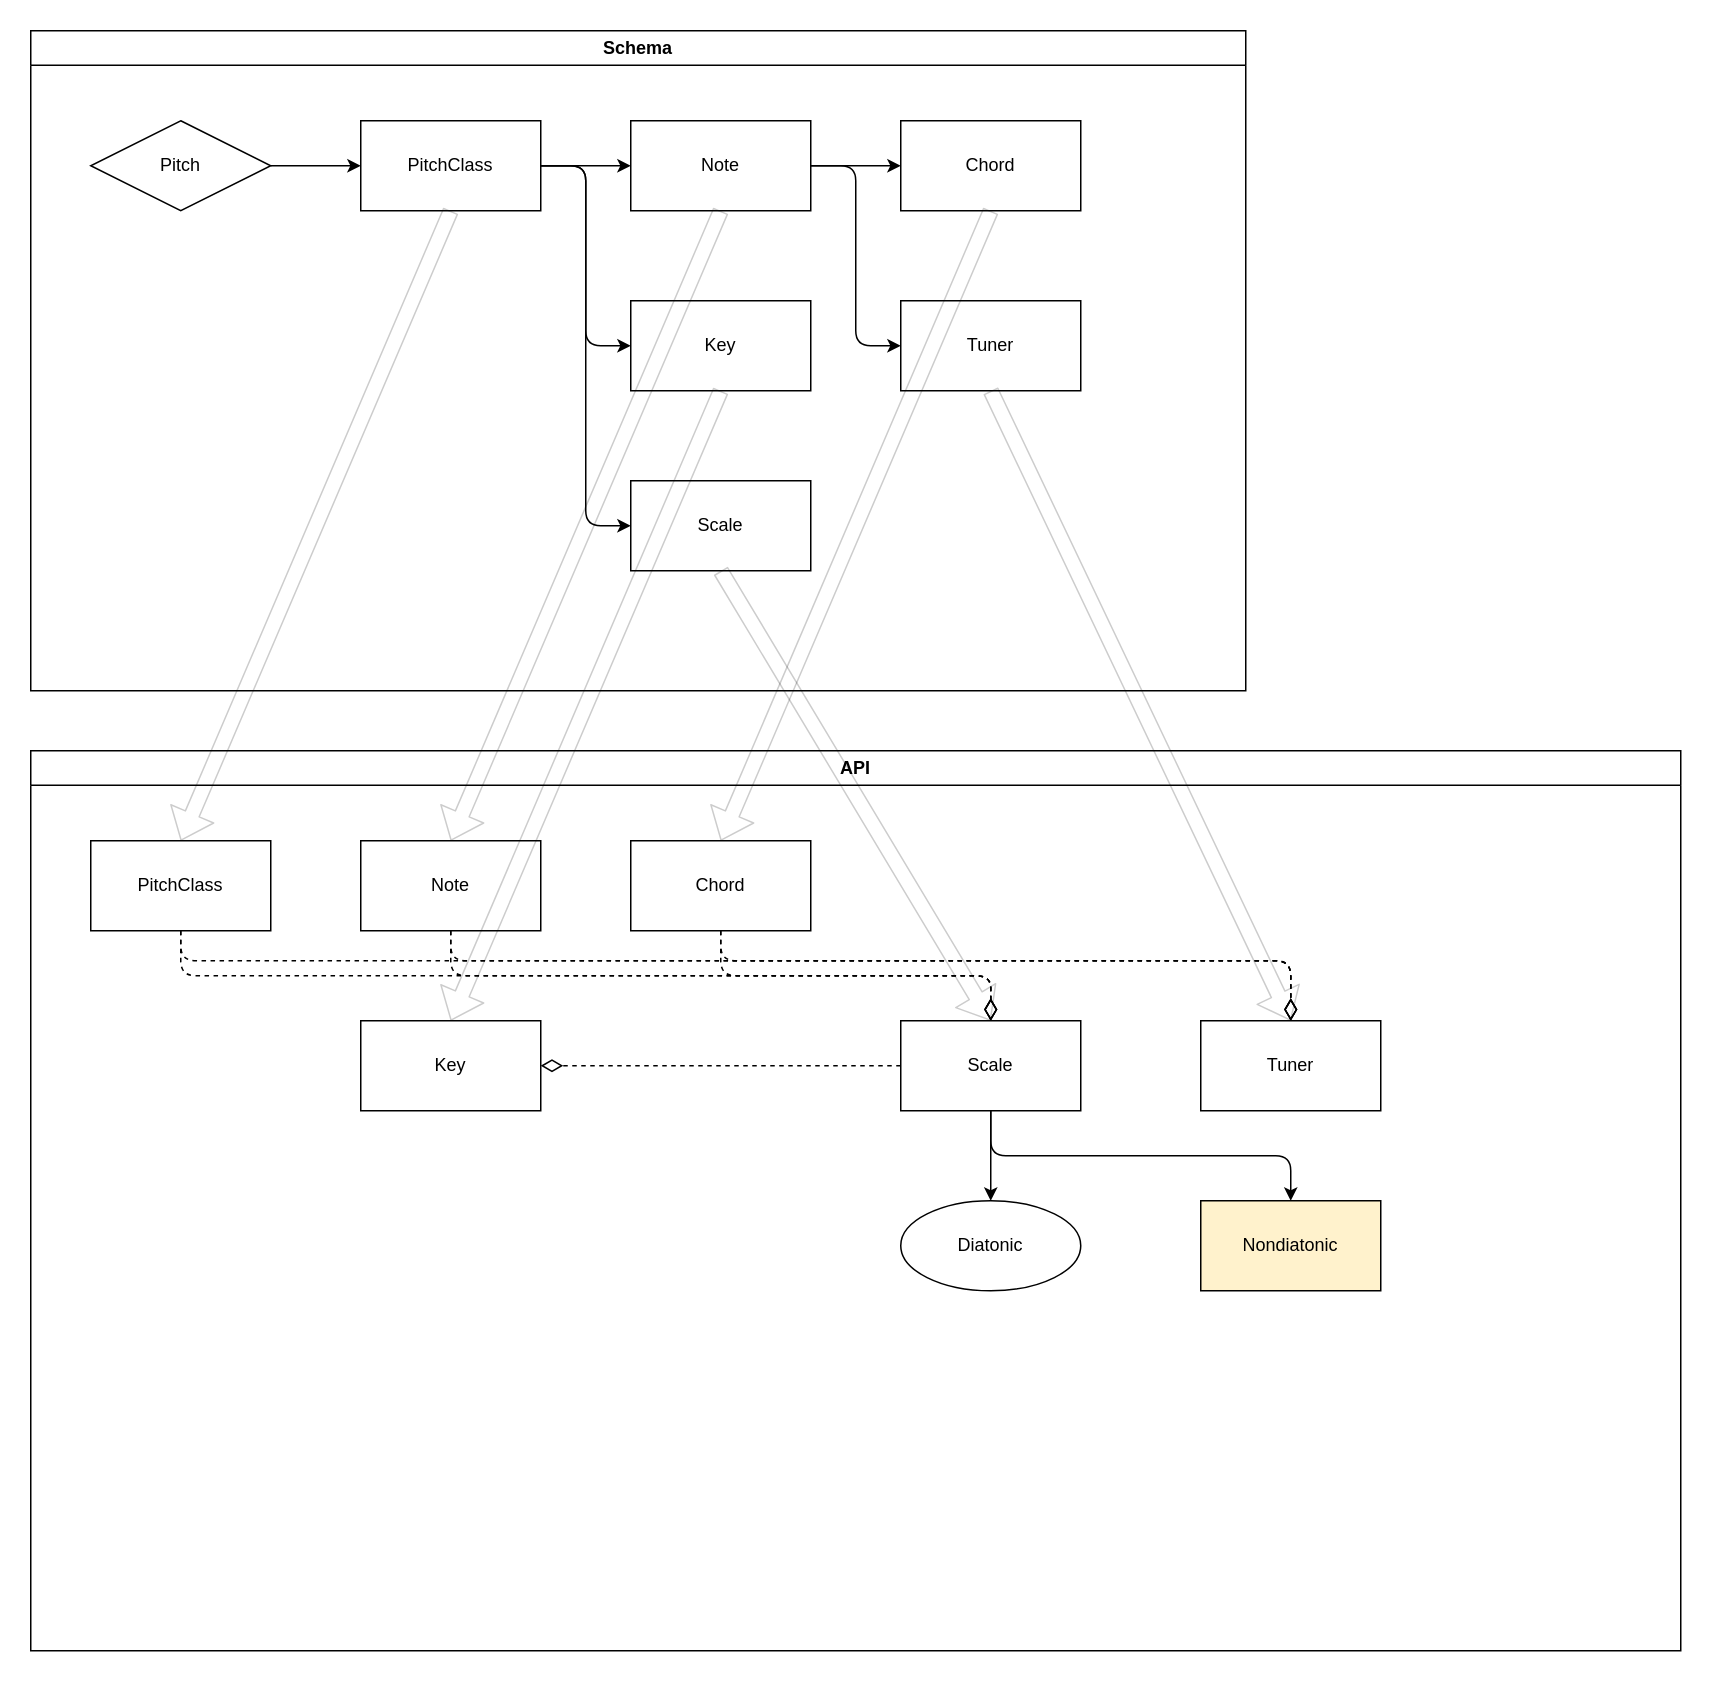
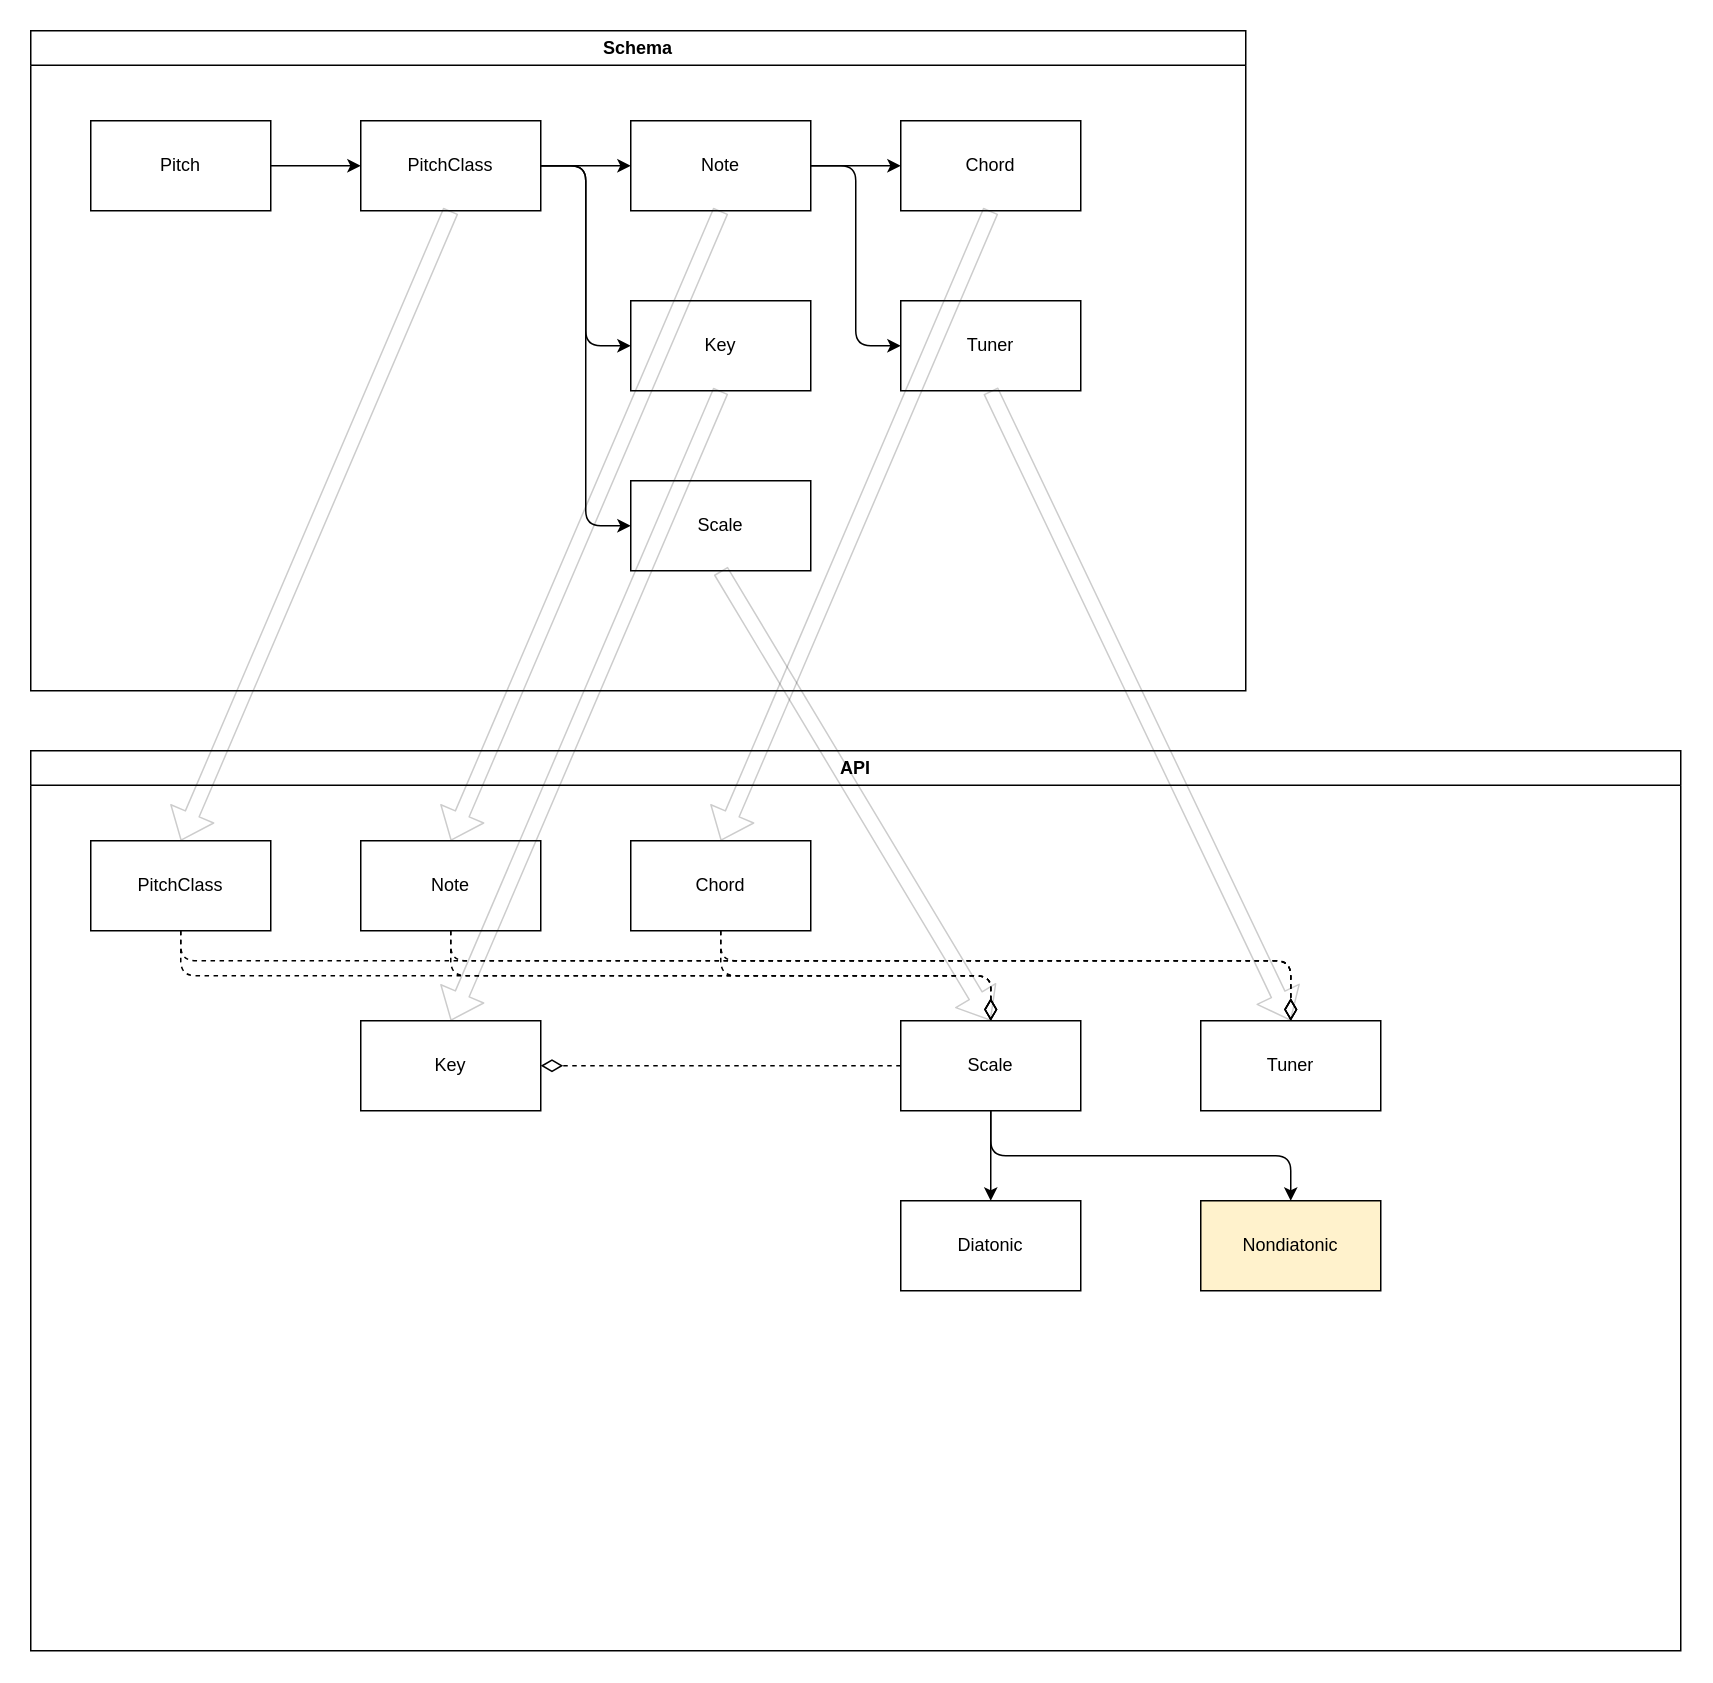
node "Pitch": shape diamond -> rectangle
node "Diatonic": shape ellipse -> rectangle
